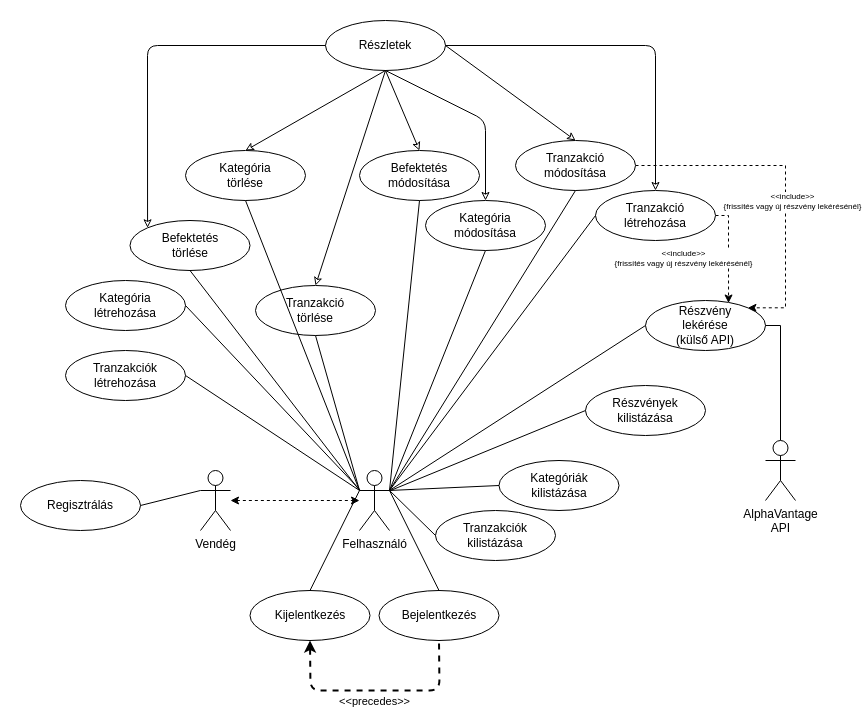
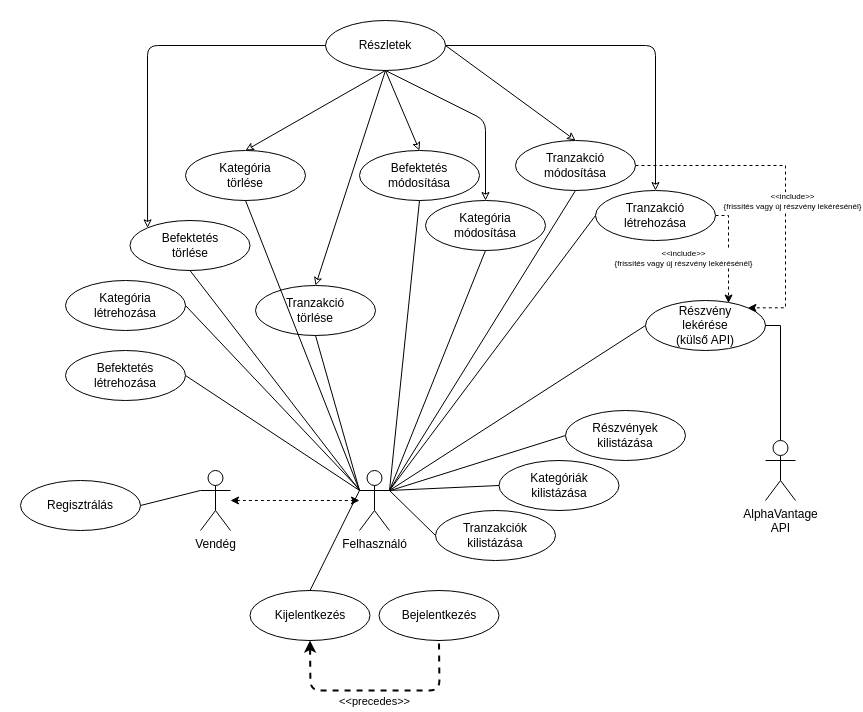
node "Tranzakciók létrehozása": label "Tranzakciók létrehozása" -> "Befektetés létrehozása"
node "Részvények kilistázása": moved (646, 411) -> (626, 436)
edge "Felhasználó" -- "Bejelentkezés": removed
